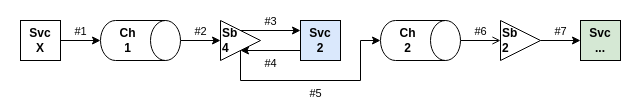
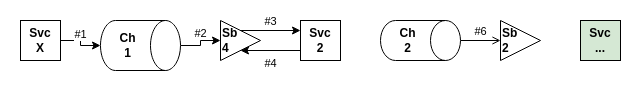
node "Ch 1": size 80x40 -> 80x50
node "Svc 2": fillcolor #dae8fc -> #ffffff
edge "Sb 2" -> "Svc ...": removed, label "#7"
edge "Sb 4" -> "Ch 2": removed, label "#5"
